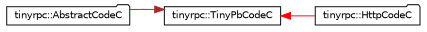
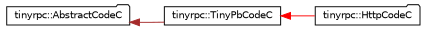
edge "tinyrpc::AbstractCodeC" -> "tinyrpc::TinyPbCodeC": reversed
